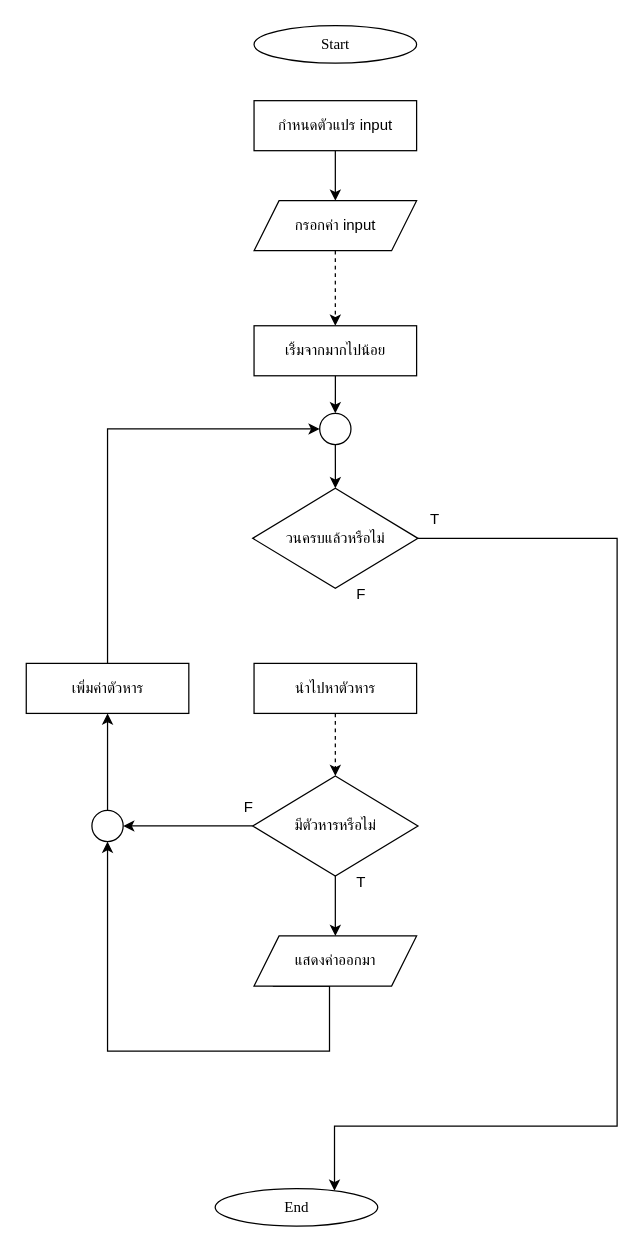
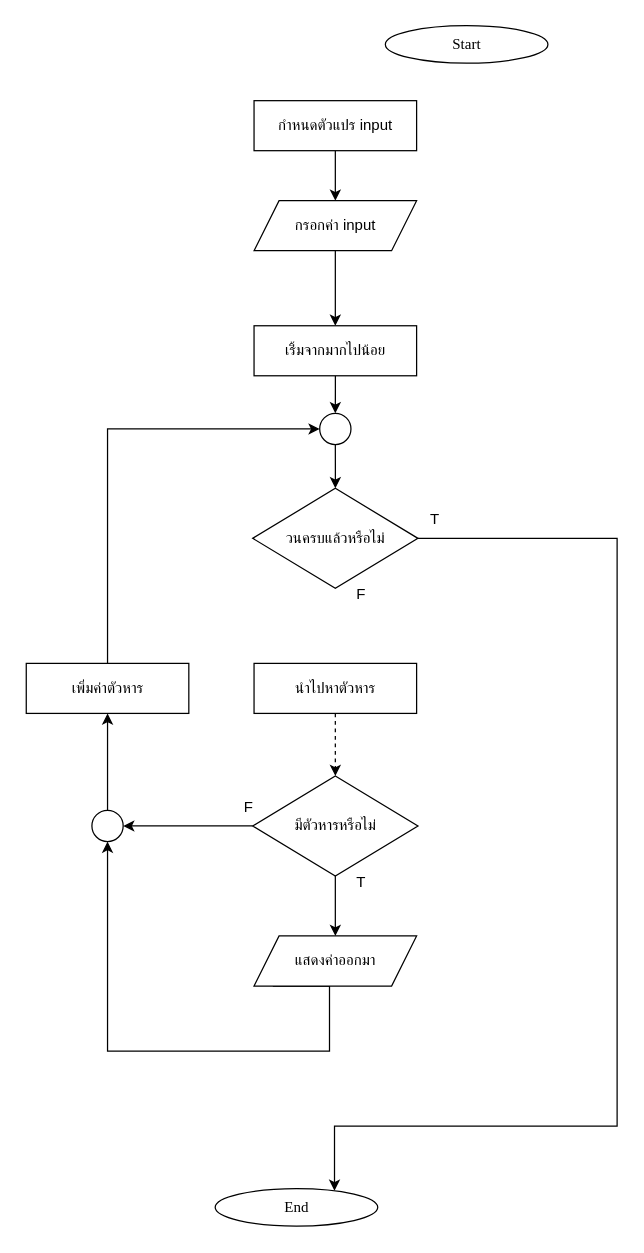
node "Start": moved (335, 44) -> (466, 44)
edge "กรอกค่า input" -> "เริ้่มจากมากไปน้อย": style dashed -> solid
